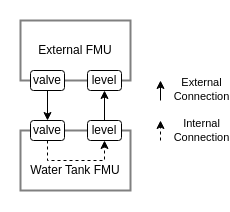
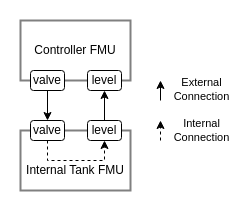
node "External FMU": label "External FMU" -> "Controller FMU"
node "Water Tank FMU": label "Water Tank FMU" -> "Internal Tank FMU"
